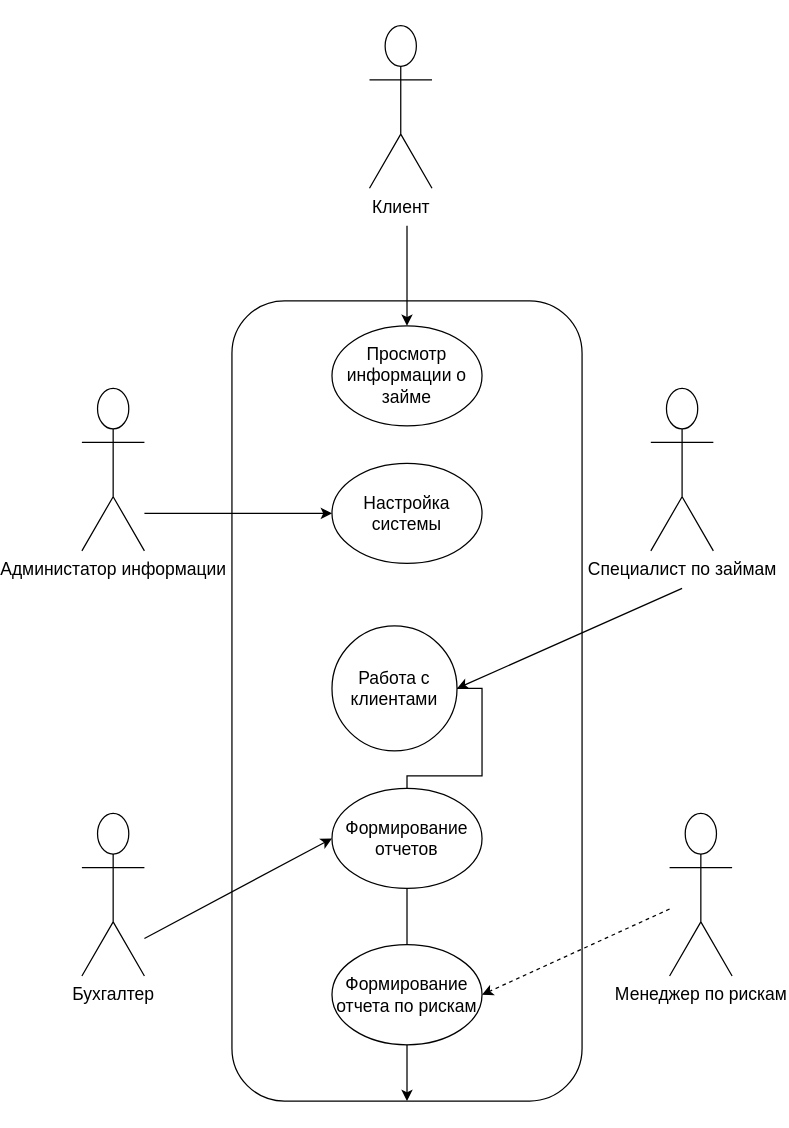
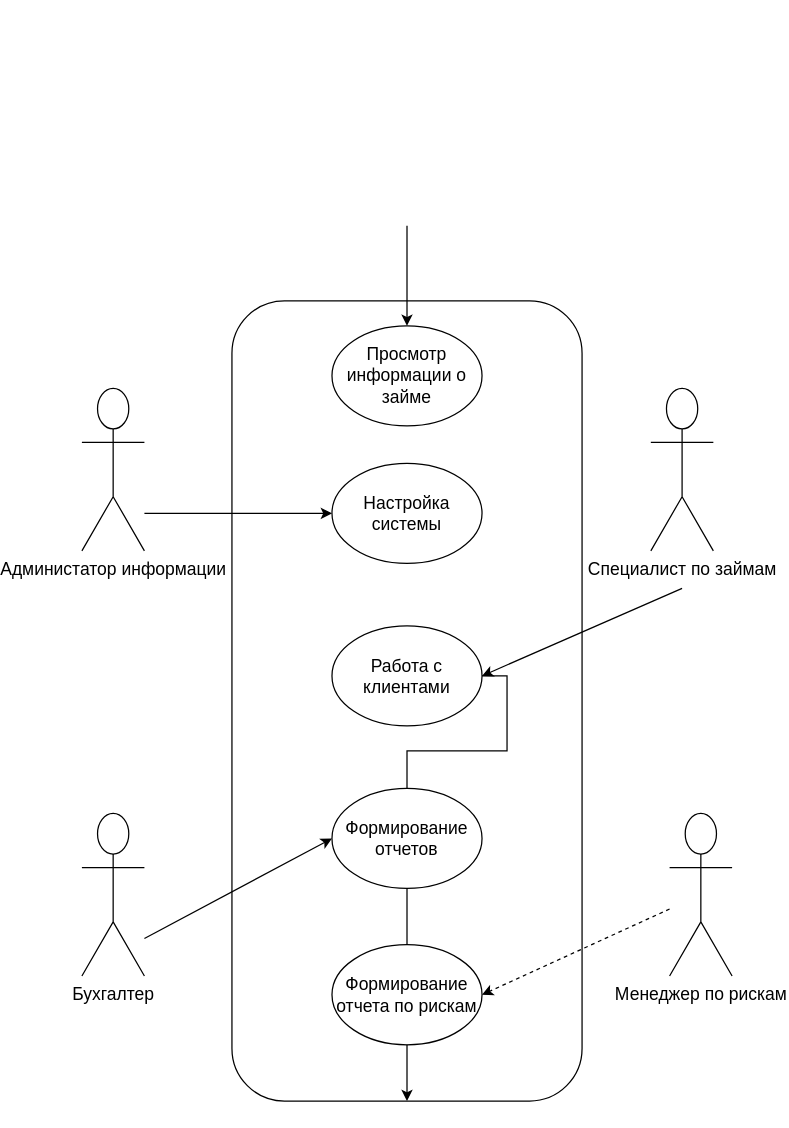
node "Клиент": removed
node "Работа с клиентами": size 125x125 -> 150x100
